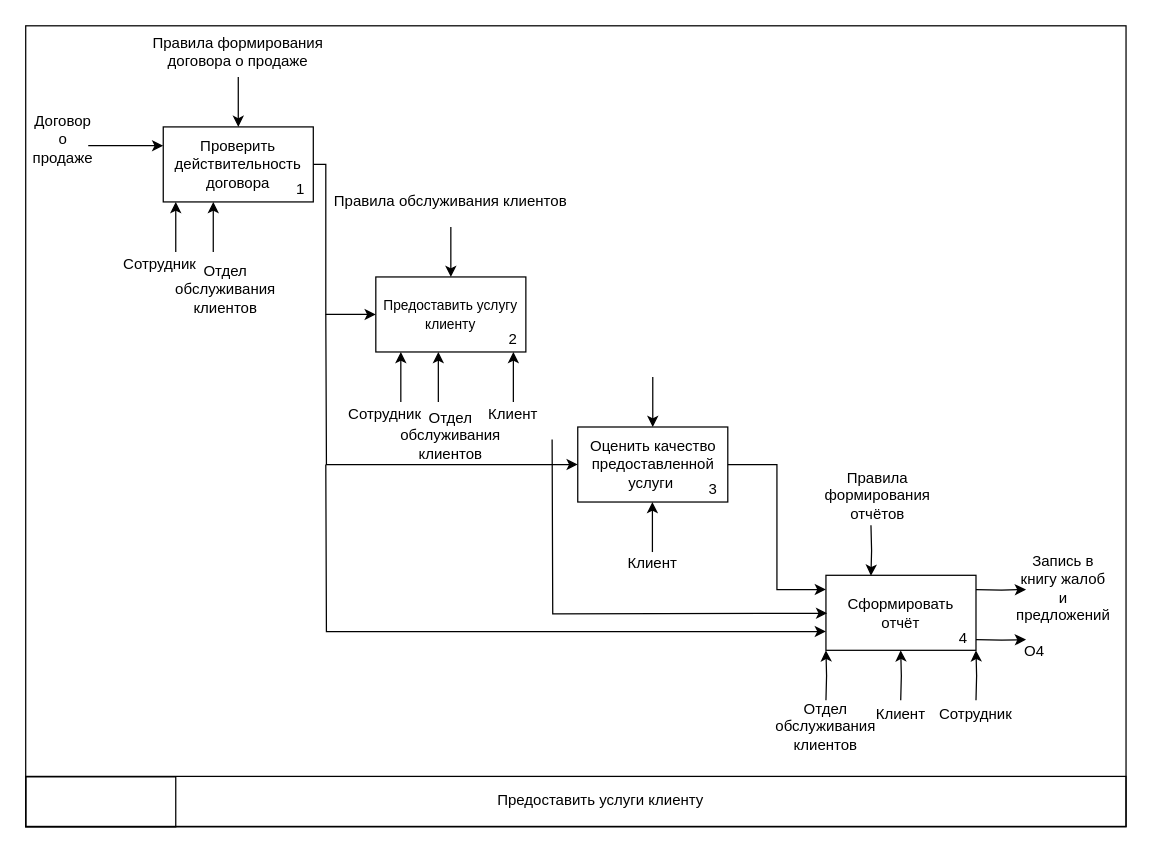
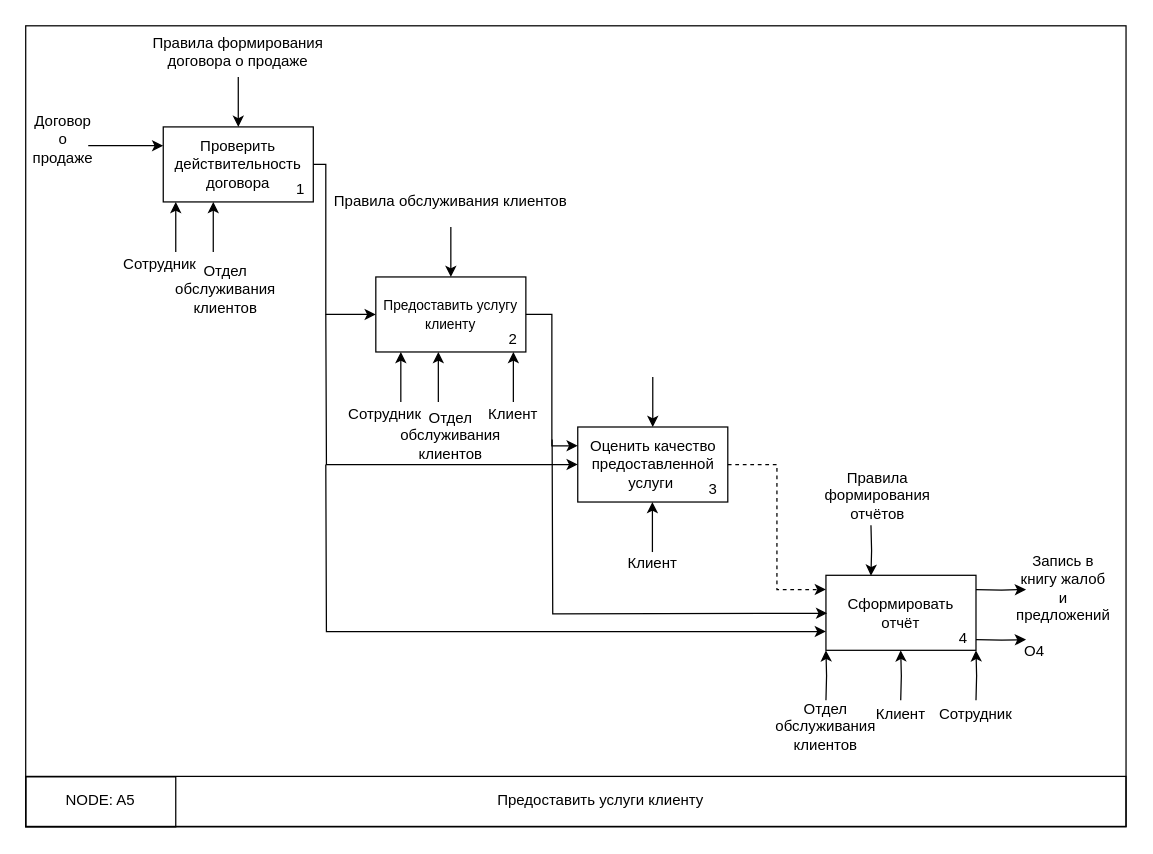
edge "Предоставить услугу клиенту" -> "Оценить качество предоставленной услуги": added
edge "Оценить качество предоставленной услуги" -> "Сформировать отчёт": style solid -> dashed
node "NODE: A5": added
